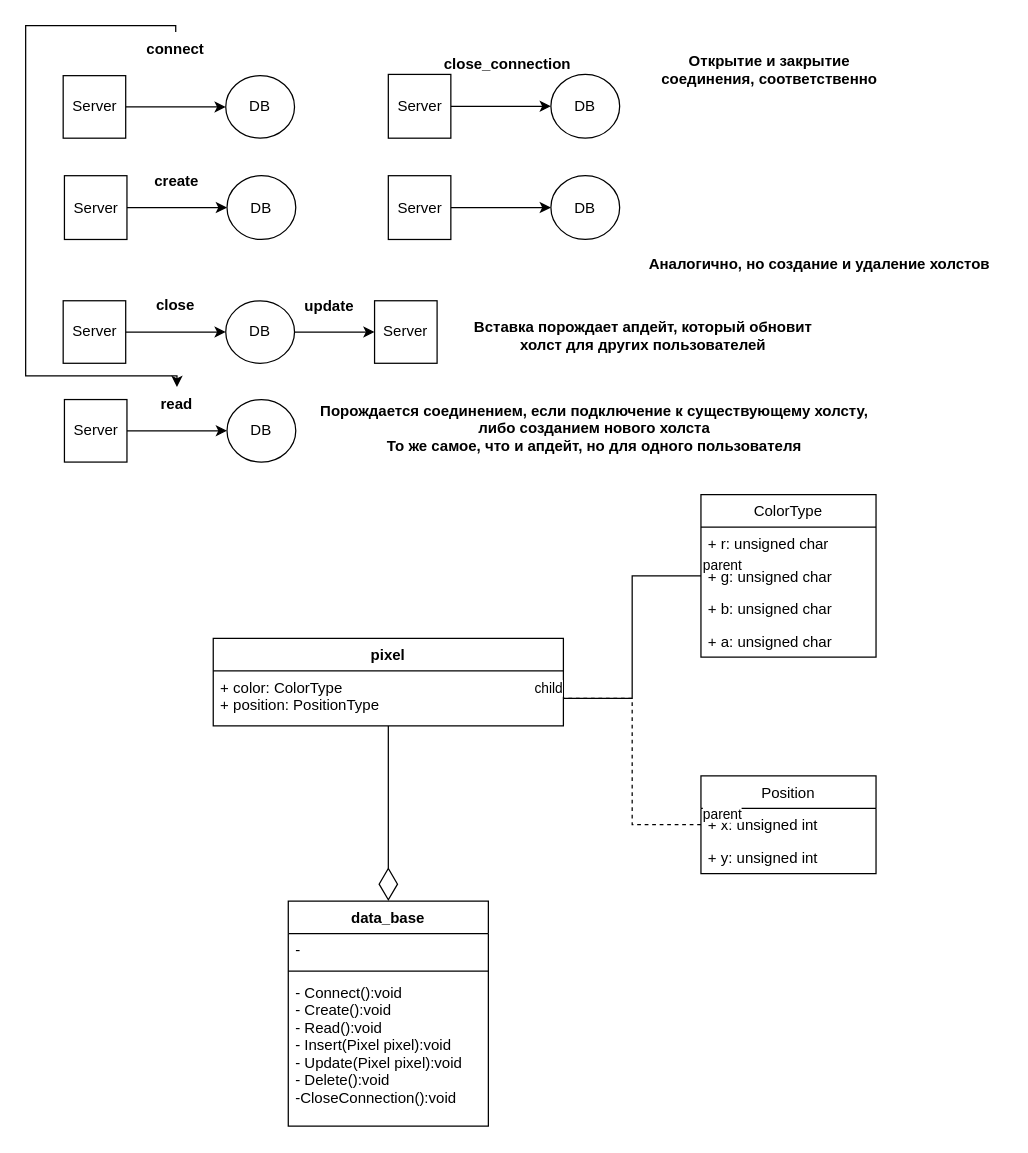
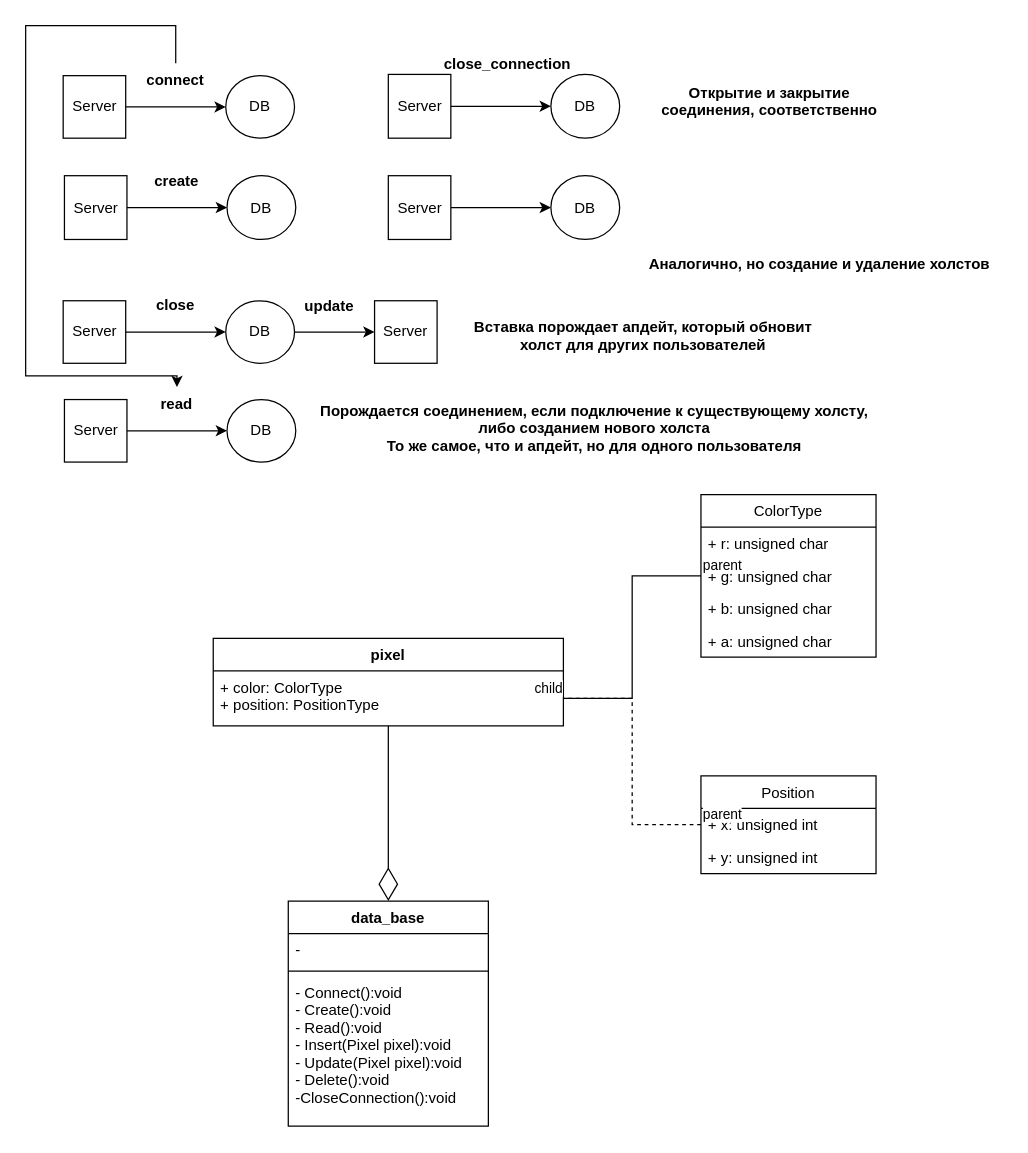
node "сonnect": moved (176, 48) -> (176, 79)
node "Открытие и закрытие соединения, соответственно": moved (769, 69) -> (769, 101)
